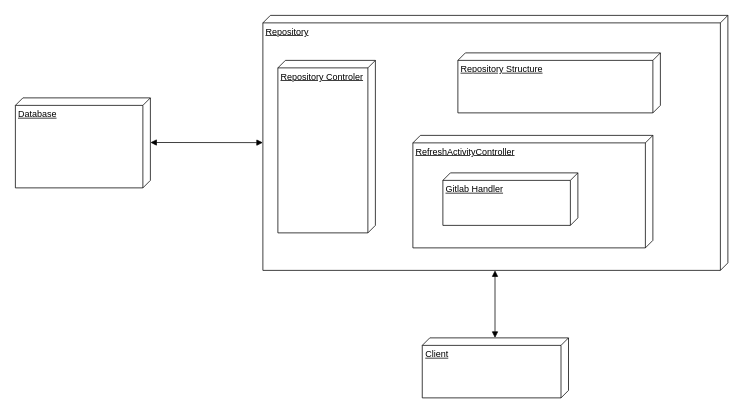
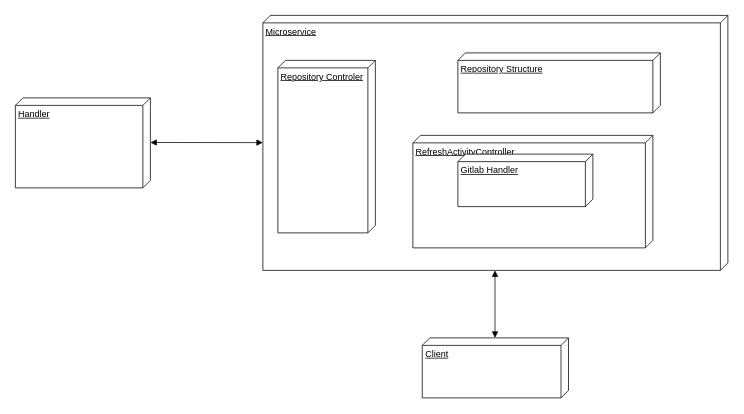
node "Repository": label "Repository" -> "Microservice"
node "Database": label "Database" -> "Handler"
node "Gitlab Handler": moved (510, 199) -> (525, 180)
